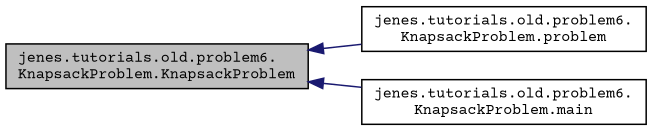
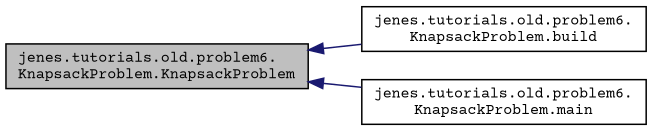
node "jenes.tutorials.old.problem6. KnapsackProblem.problem": label "jenes.tutorials.old.problem6. KnapsackProblem.problem" -> "jenes.tutorials.old.problem6. KnapsackProblem.build"
